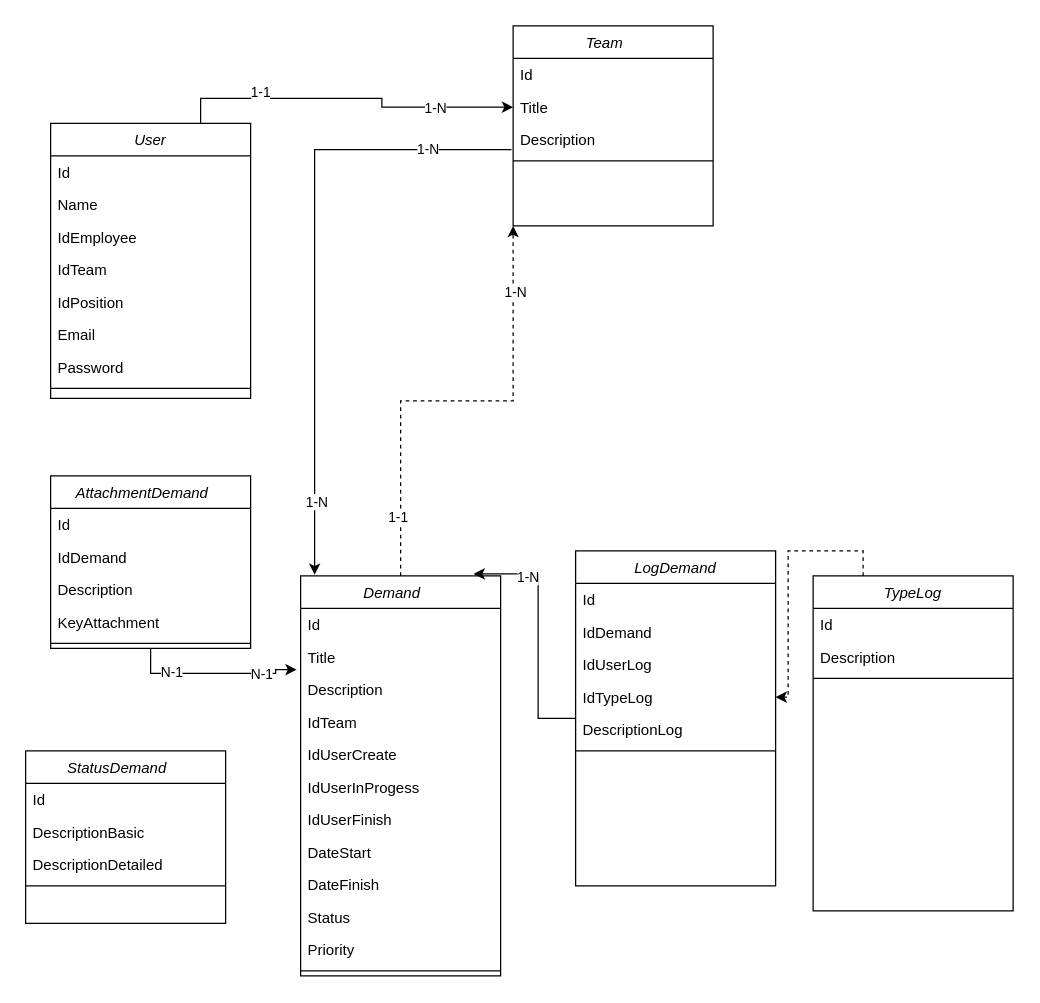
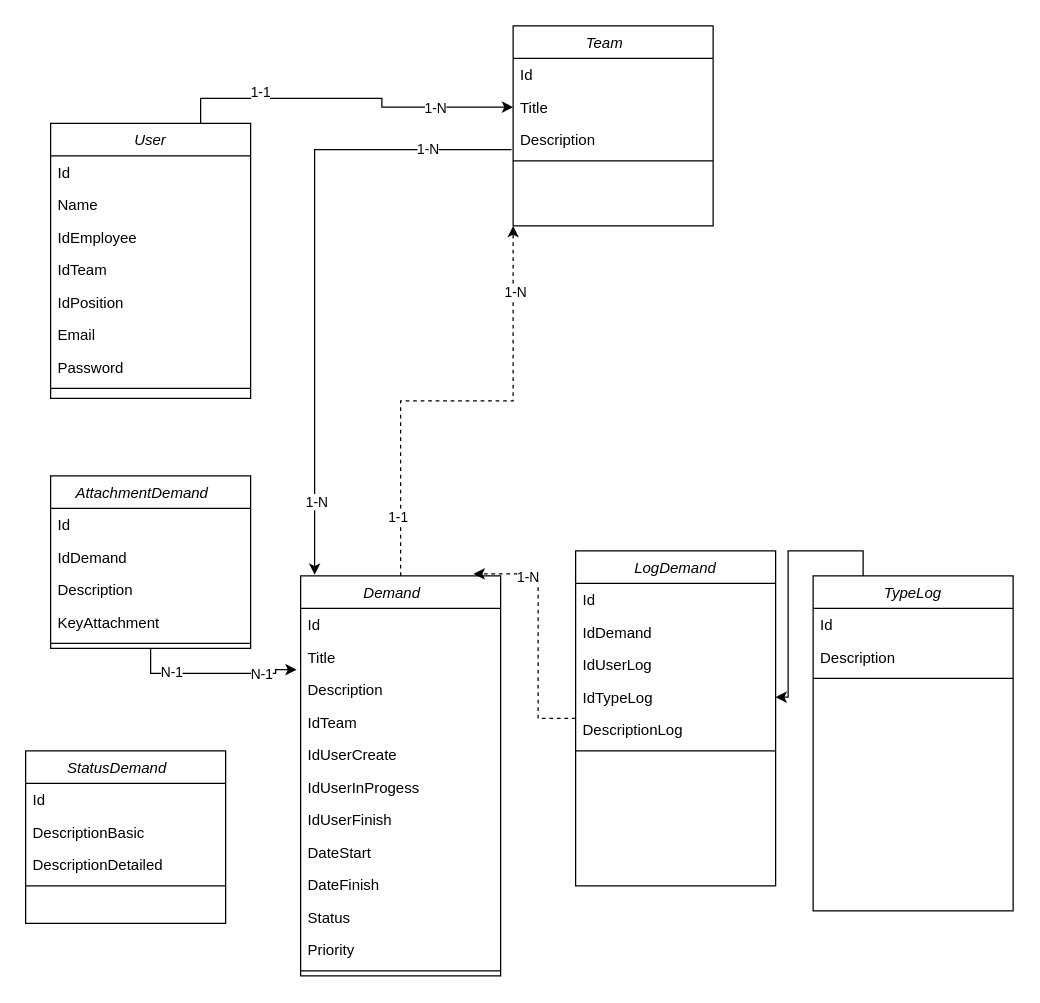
edge "TypeLog" -> "IdTypeLog": style dashed -> solid
edge "LogDemand" -> "Demand": style solid -> dashed
